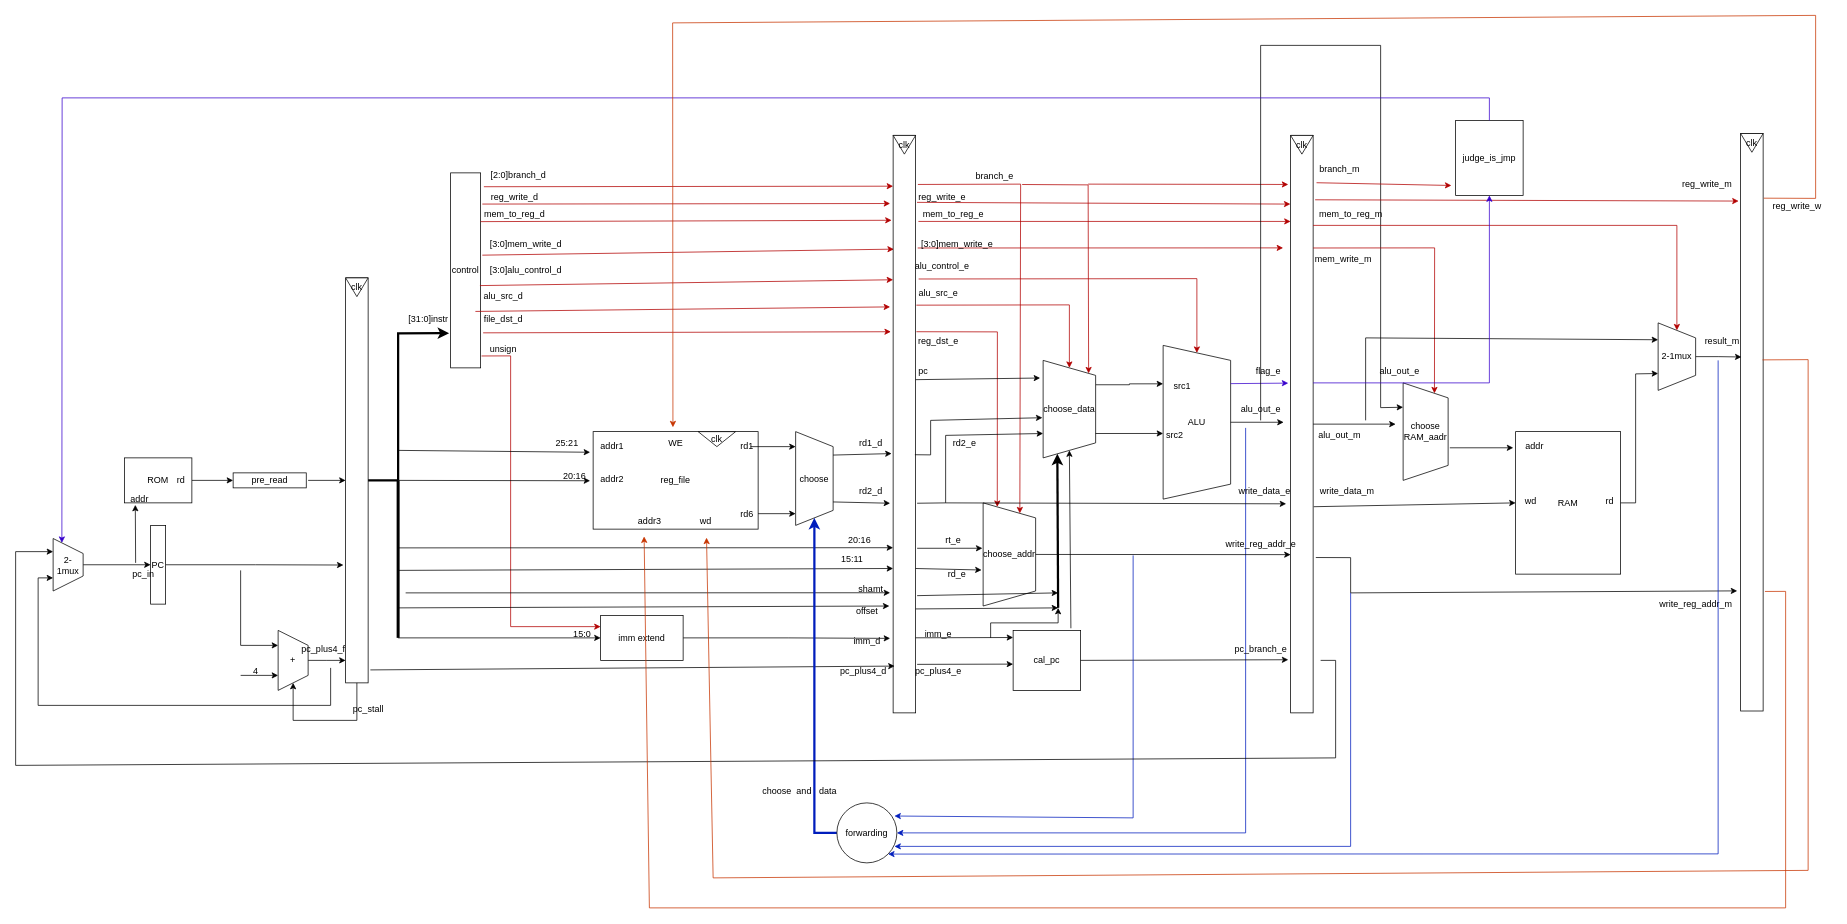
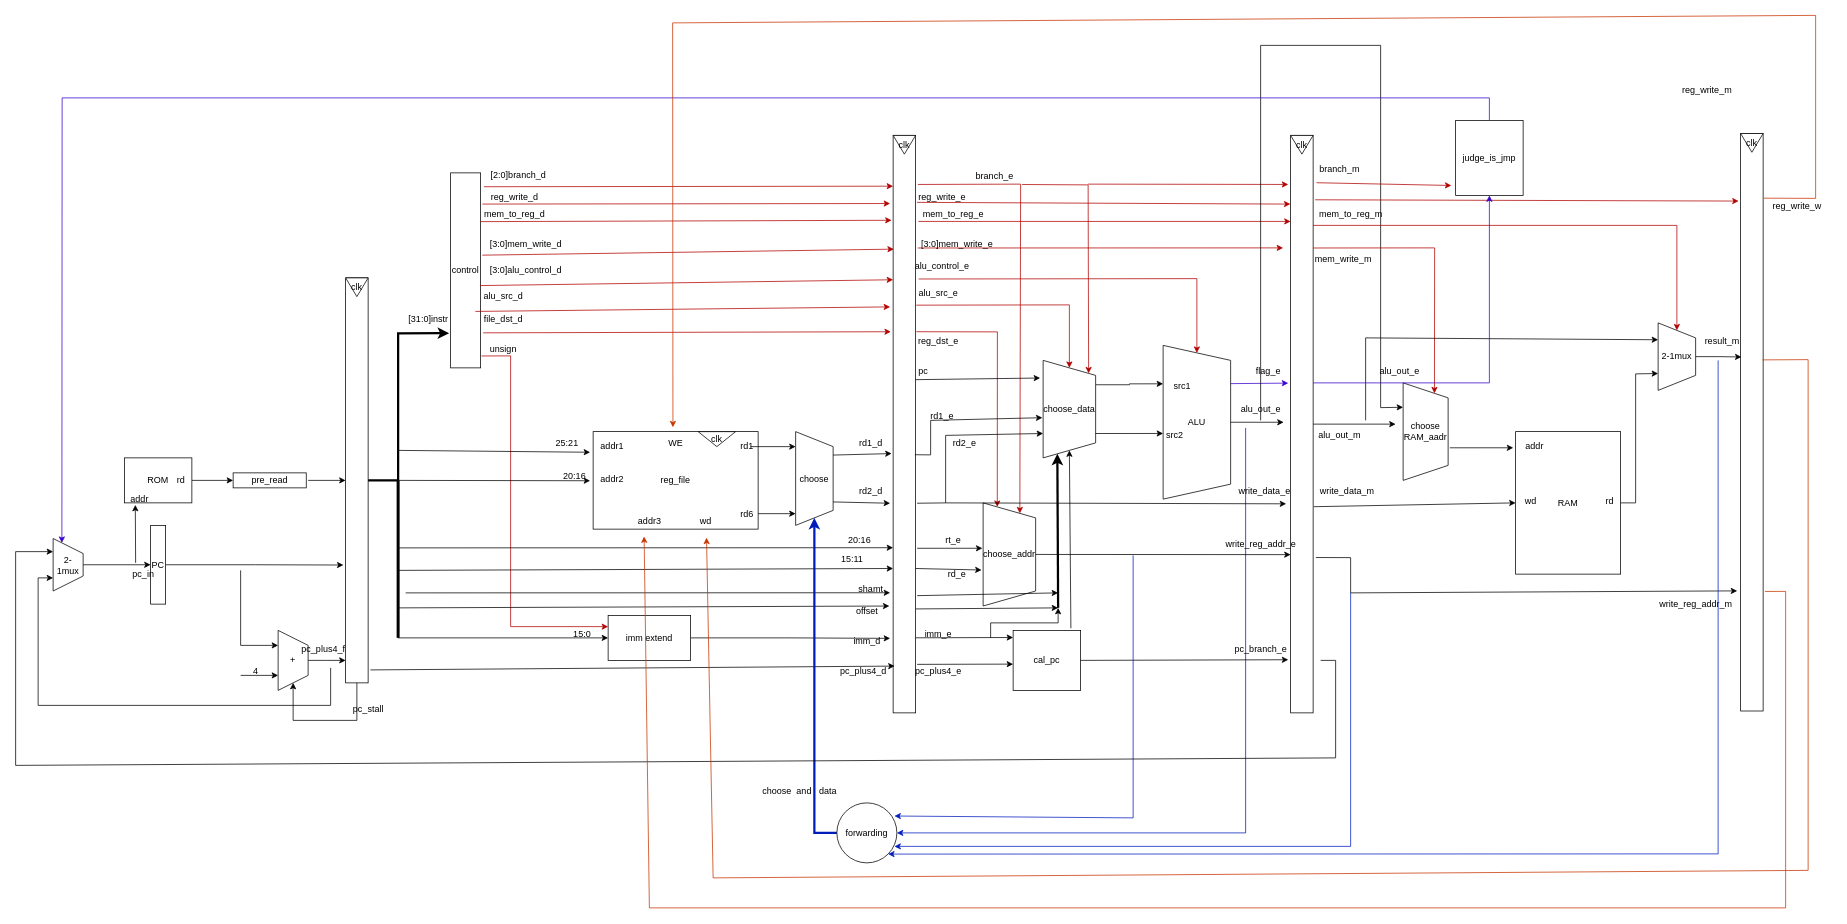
node "reg_write_m": moved (1707, 184) -> (1707, 90)
node "rd1_e": added
node "imm extend": moved (642, 638) -> (649, 638)
